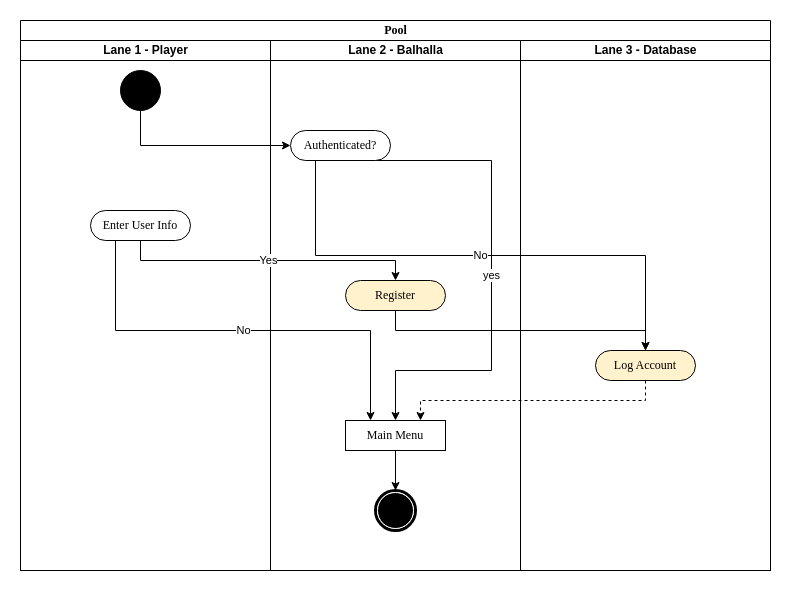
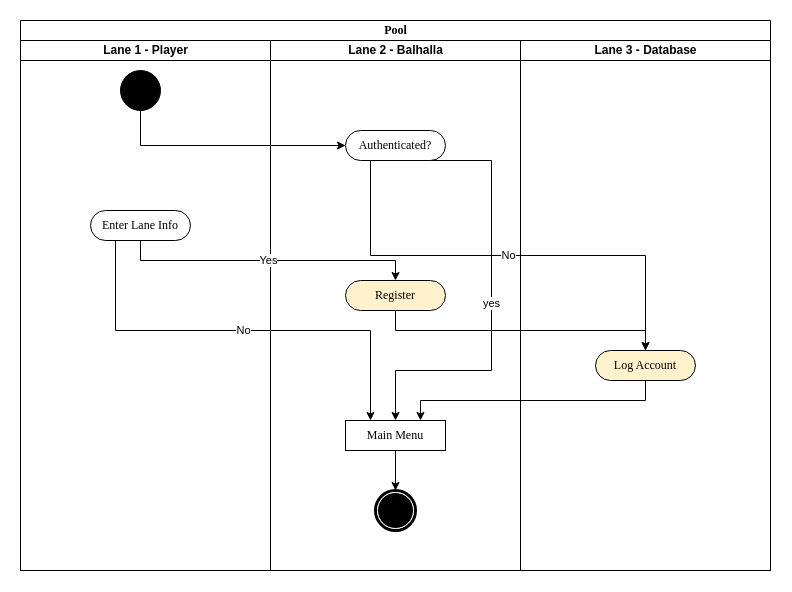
node "Authenticated?": moved (341, 146) -> (396, 146)
node "Enter User Info": label "Enter User Info" -> "Enter Lane Info"
edge "Log Account" -> "Main Menu": style dashed -> solid
